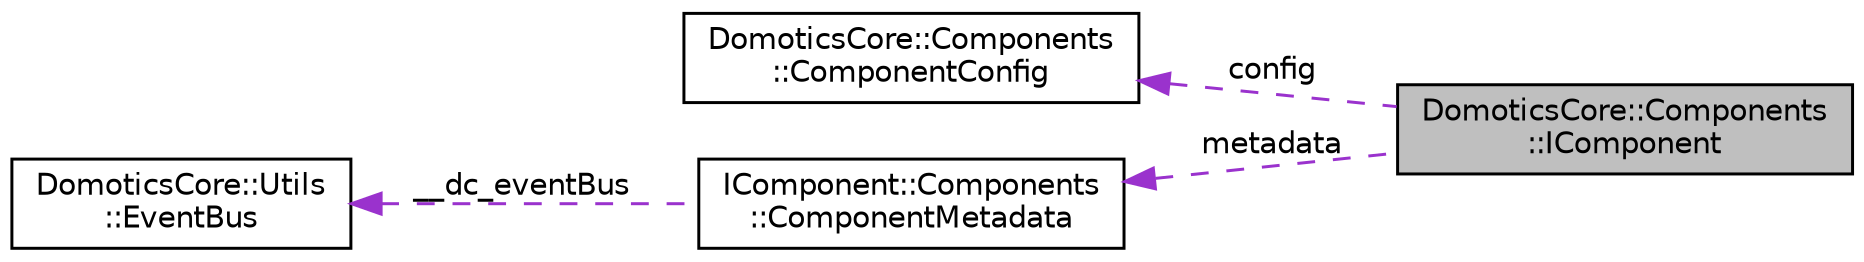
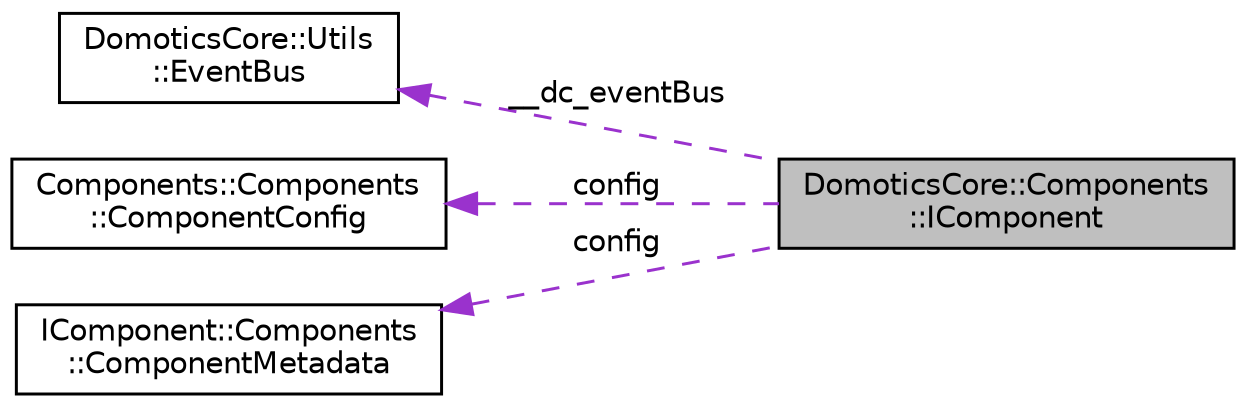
node "DomoticsCore::Components ::ComponentConfig": label "DomoticsCore::Components ::ComponentConfig" -> "Components::Components ::ComponentConfig"
edge "DomoticsCore::Components ::IComponent" -> "IComponent::Components ::ComponentMetadata": label " metadata" -> " config"
edge "IComponent::Components ::ComponentMetadata" -> "DomoticsCore::Utils ::EventBus": now "DomoticsCore::Components ::IComponent" -> "DomoticsCore::Utils ::EventBus"
